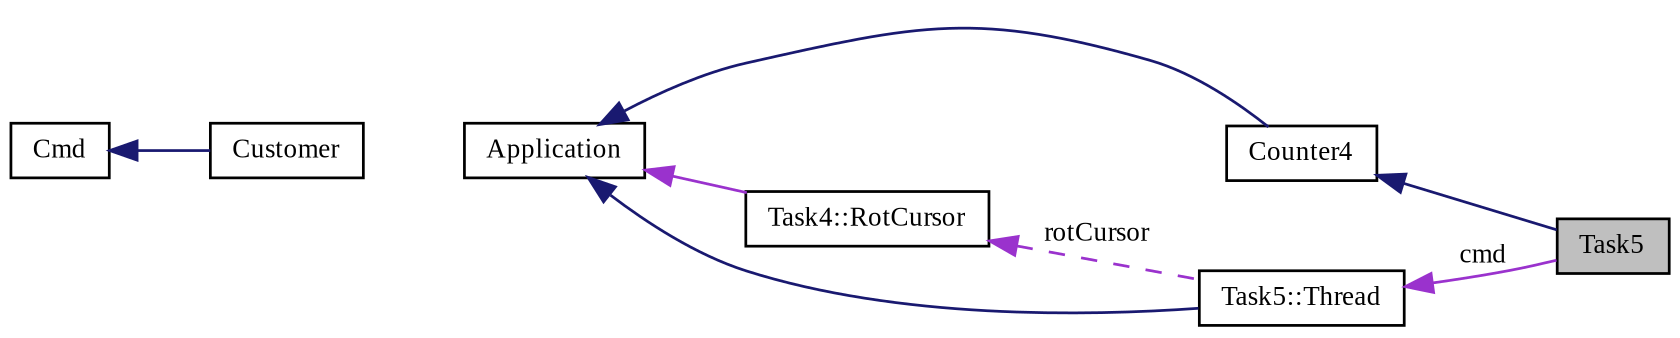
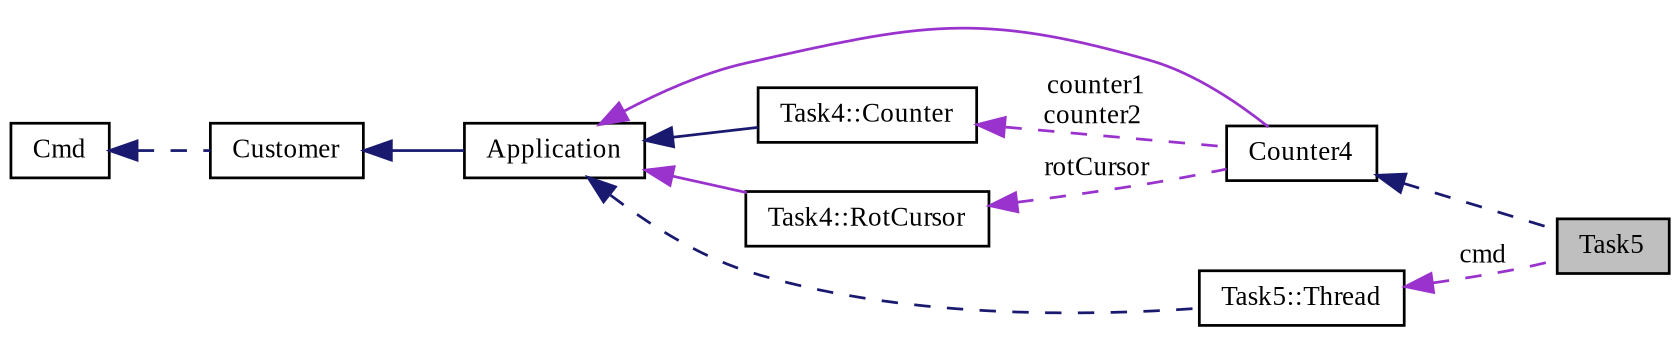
edge "Counter4" -> "Application": color midnightblue -> darkorchid3
node "Task4::Counter": added
edge "Customer" -> "Cmd": style solid -> dashed
edge "Application" -> "Customer": added
edge "Task5" -> "Counter4": style solid -> dashed
edge "Task5::Thread" -> "Task4::RotCursor": now "Counter4" -> "Task4::RotCursor"
edge "Task5" -> "Task5::Thread": style solid -> dashed
edge "Task5::Thread" -> "Application": style solid -> dashed
